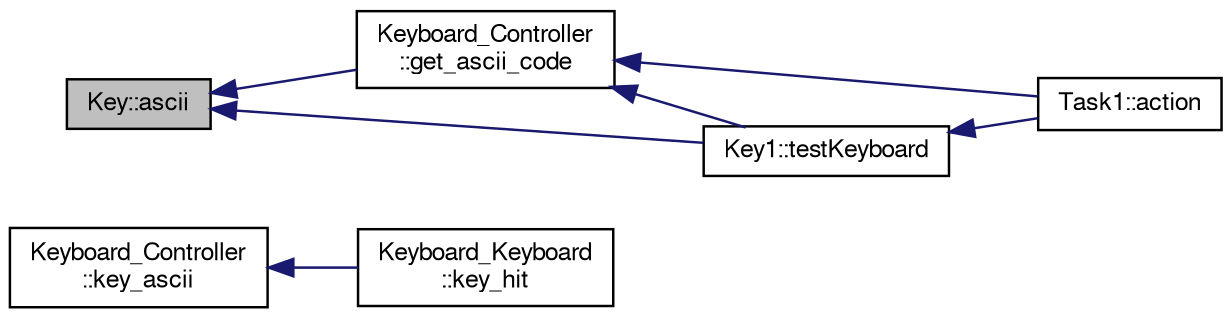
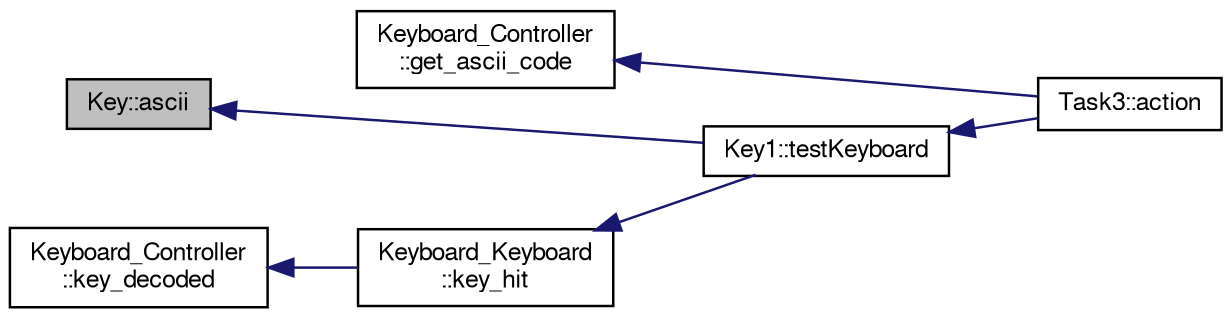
edge "Keyboard_Controller ::get_ascii_code" -> "Key::ascii": removed
node "Task1::action": label "Task1::action" -> "Task3::action"
edge "Key1::testKeyboard" -> "Keyboard_Controller ::get_ascii_code": now "Key1::testKeyboard" -> "Keyboard_Keyboard ::key_hit"
node "Keyboard_Controller ::key_ascii": label "Keyboard_Controller ::key_ascii" -> "Keyboard_Controller ::key_decoded"
